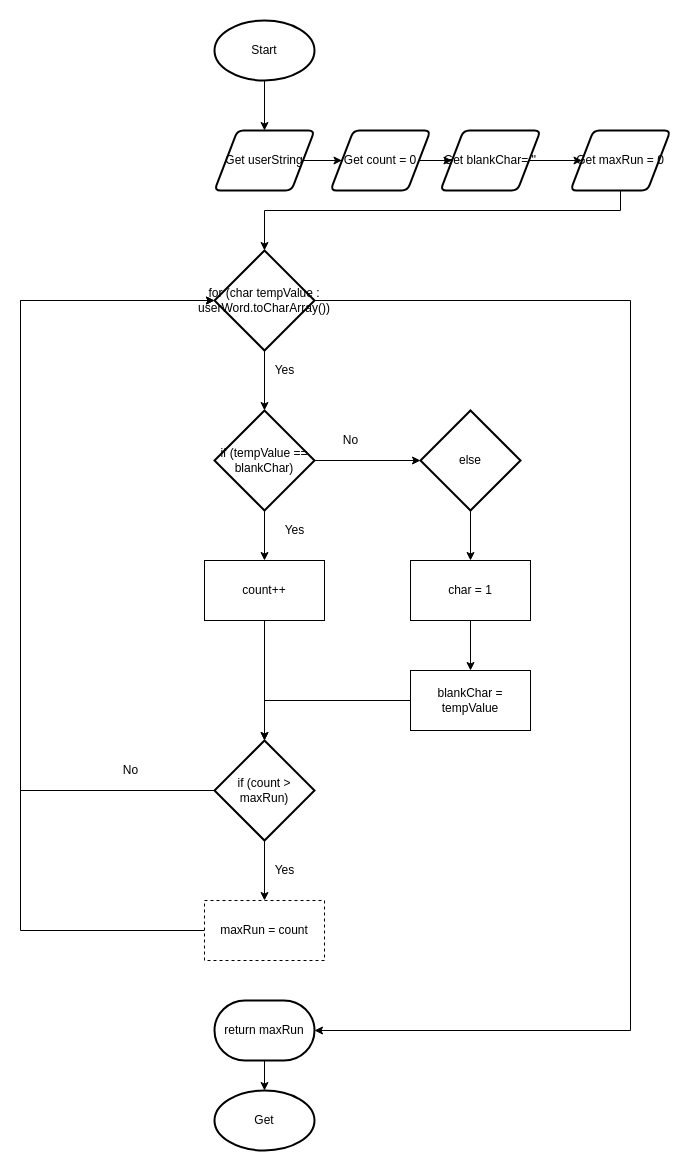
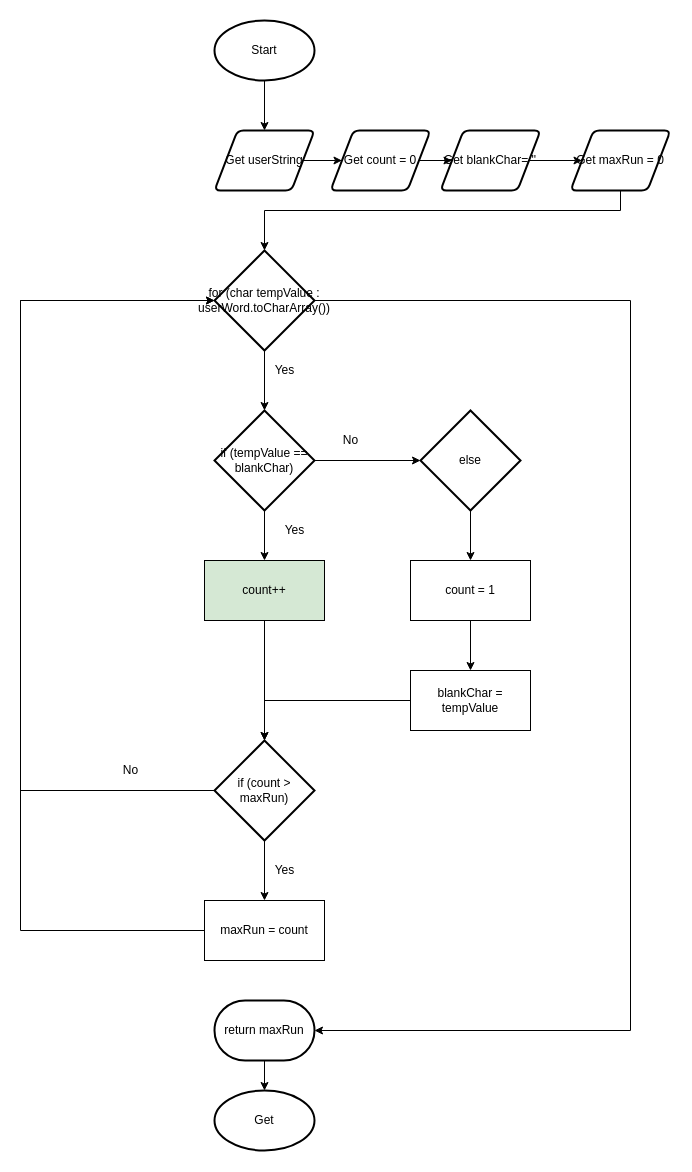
node "count++": fillcolor #ffffff -> #d5e8d4
node "char = 1": label "char = 1" -> "count = 1"
node "maxRun = count": style dashed -> solid
